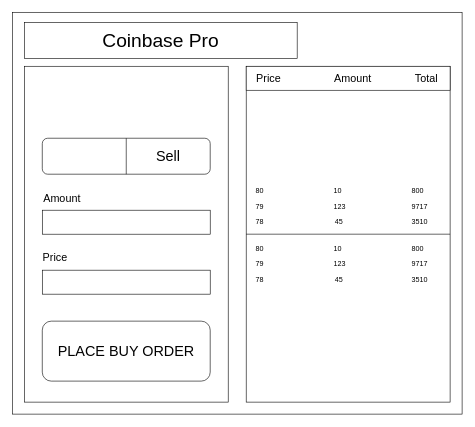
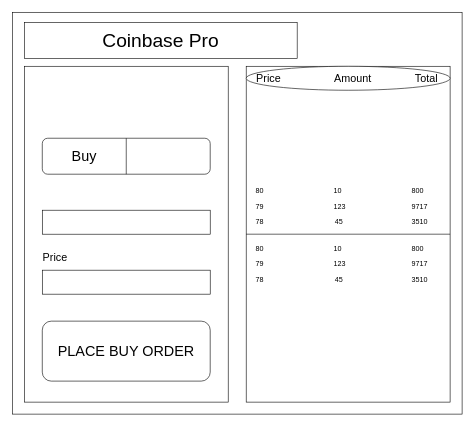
node "Price Amount Total": shape rectangle -> ellipse
node "Buy": added
node "Sell": removed
node "Amount": removed
